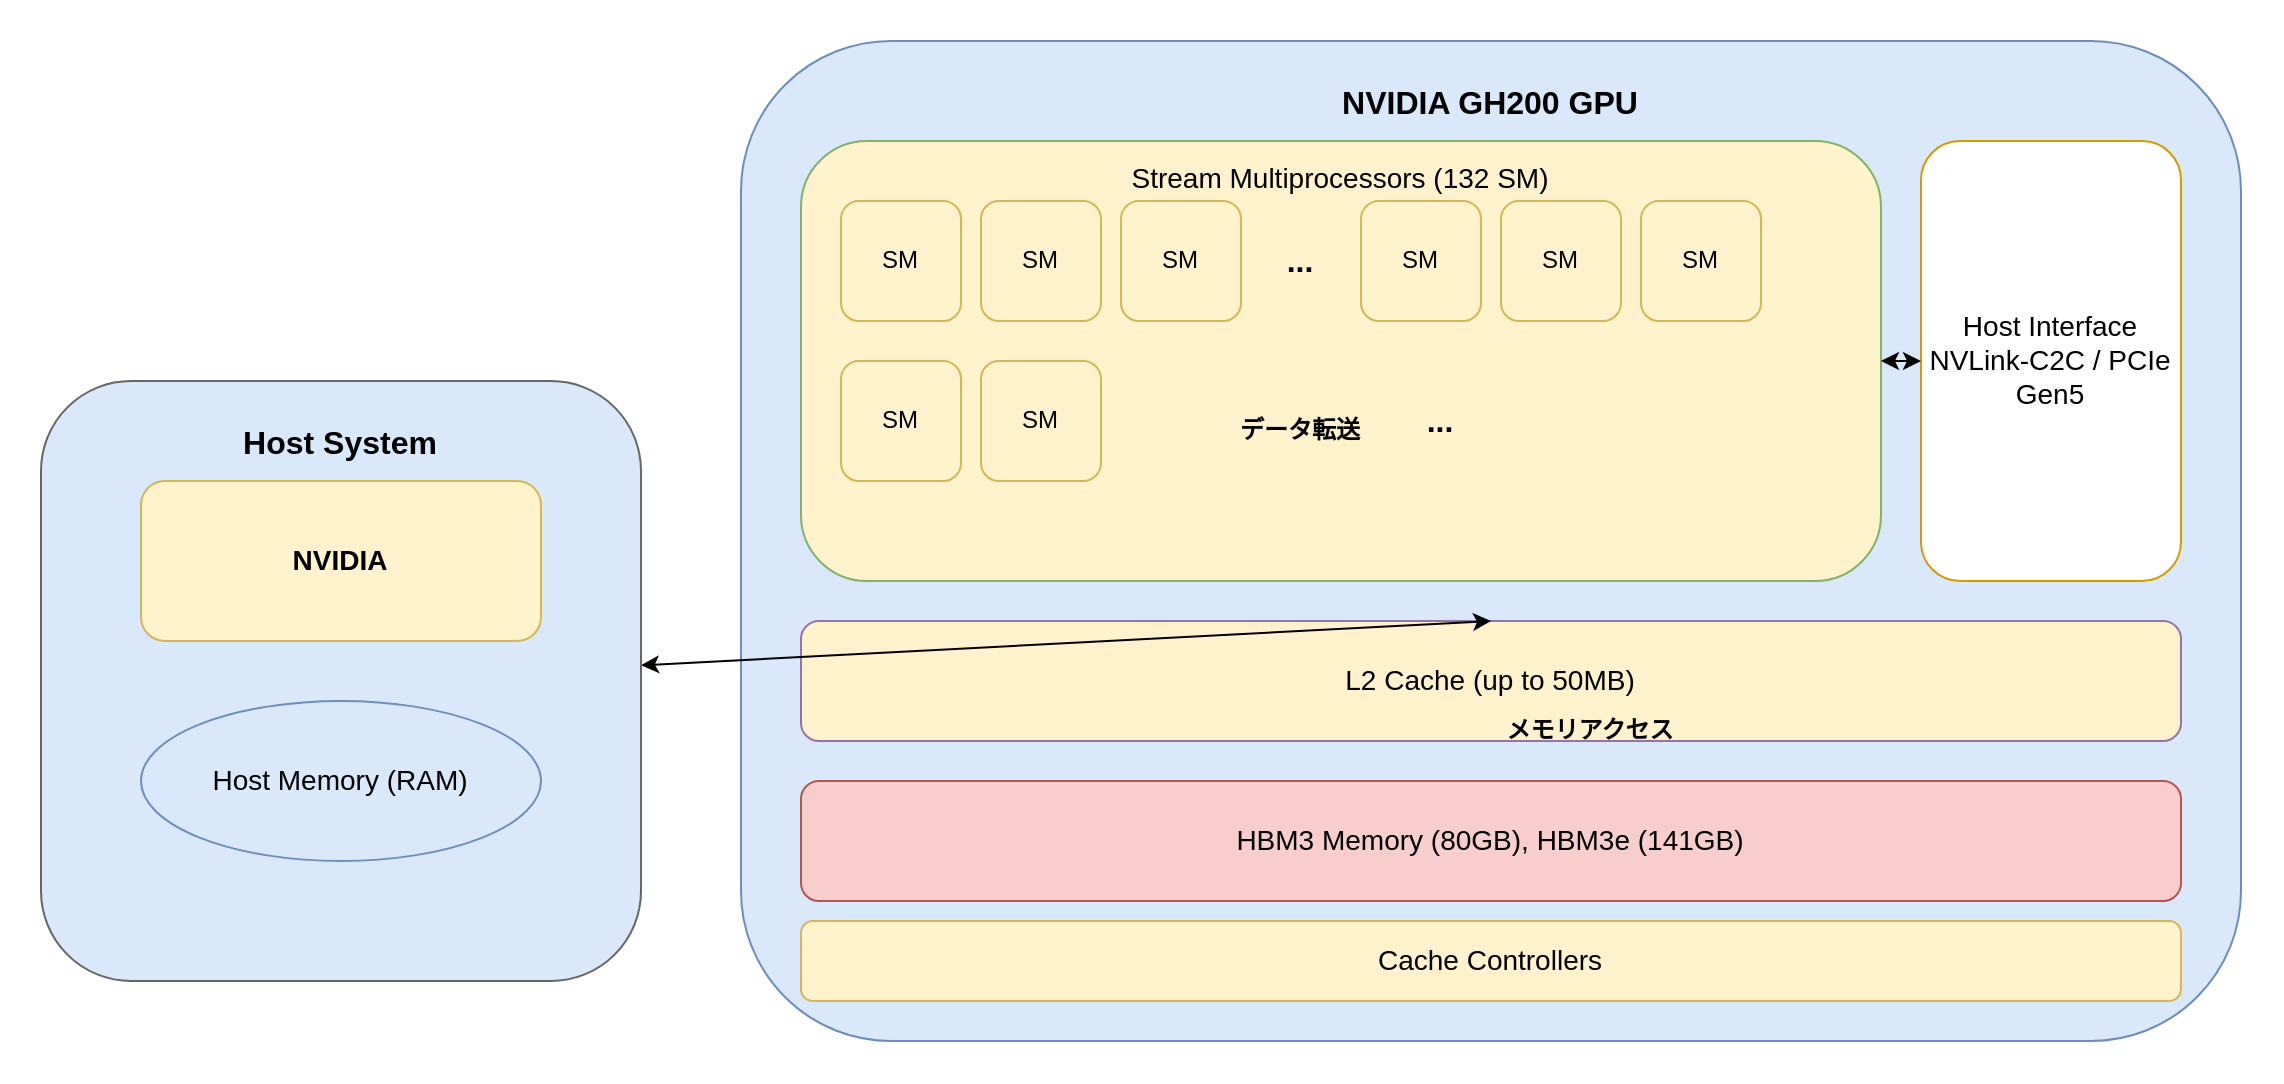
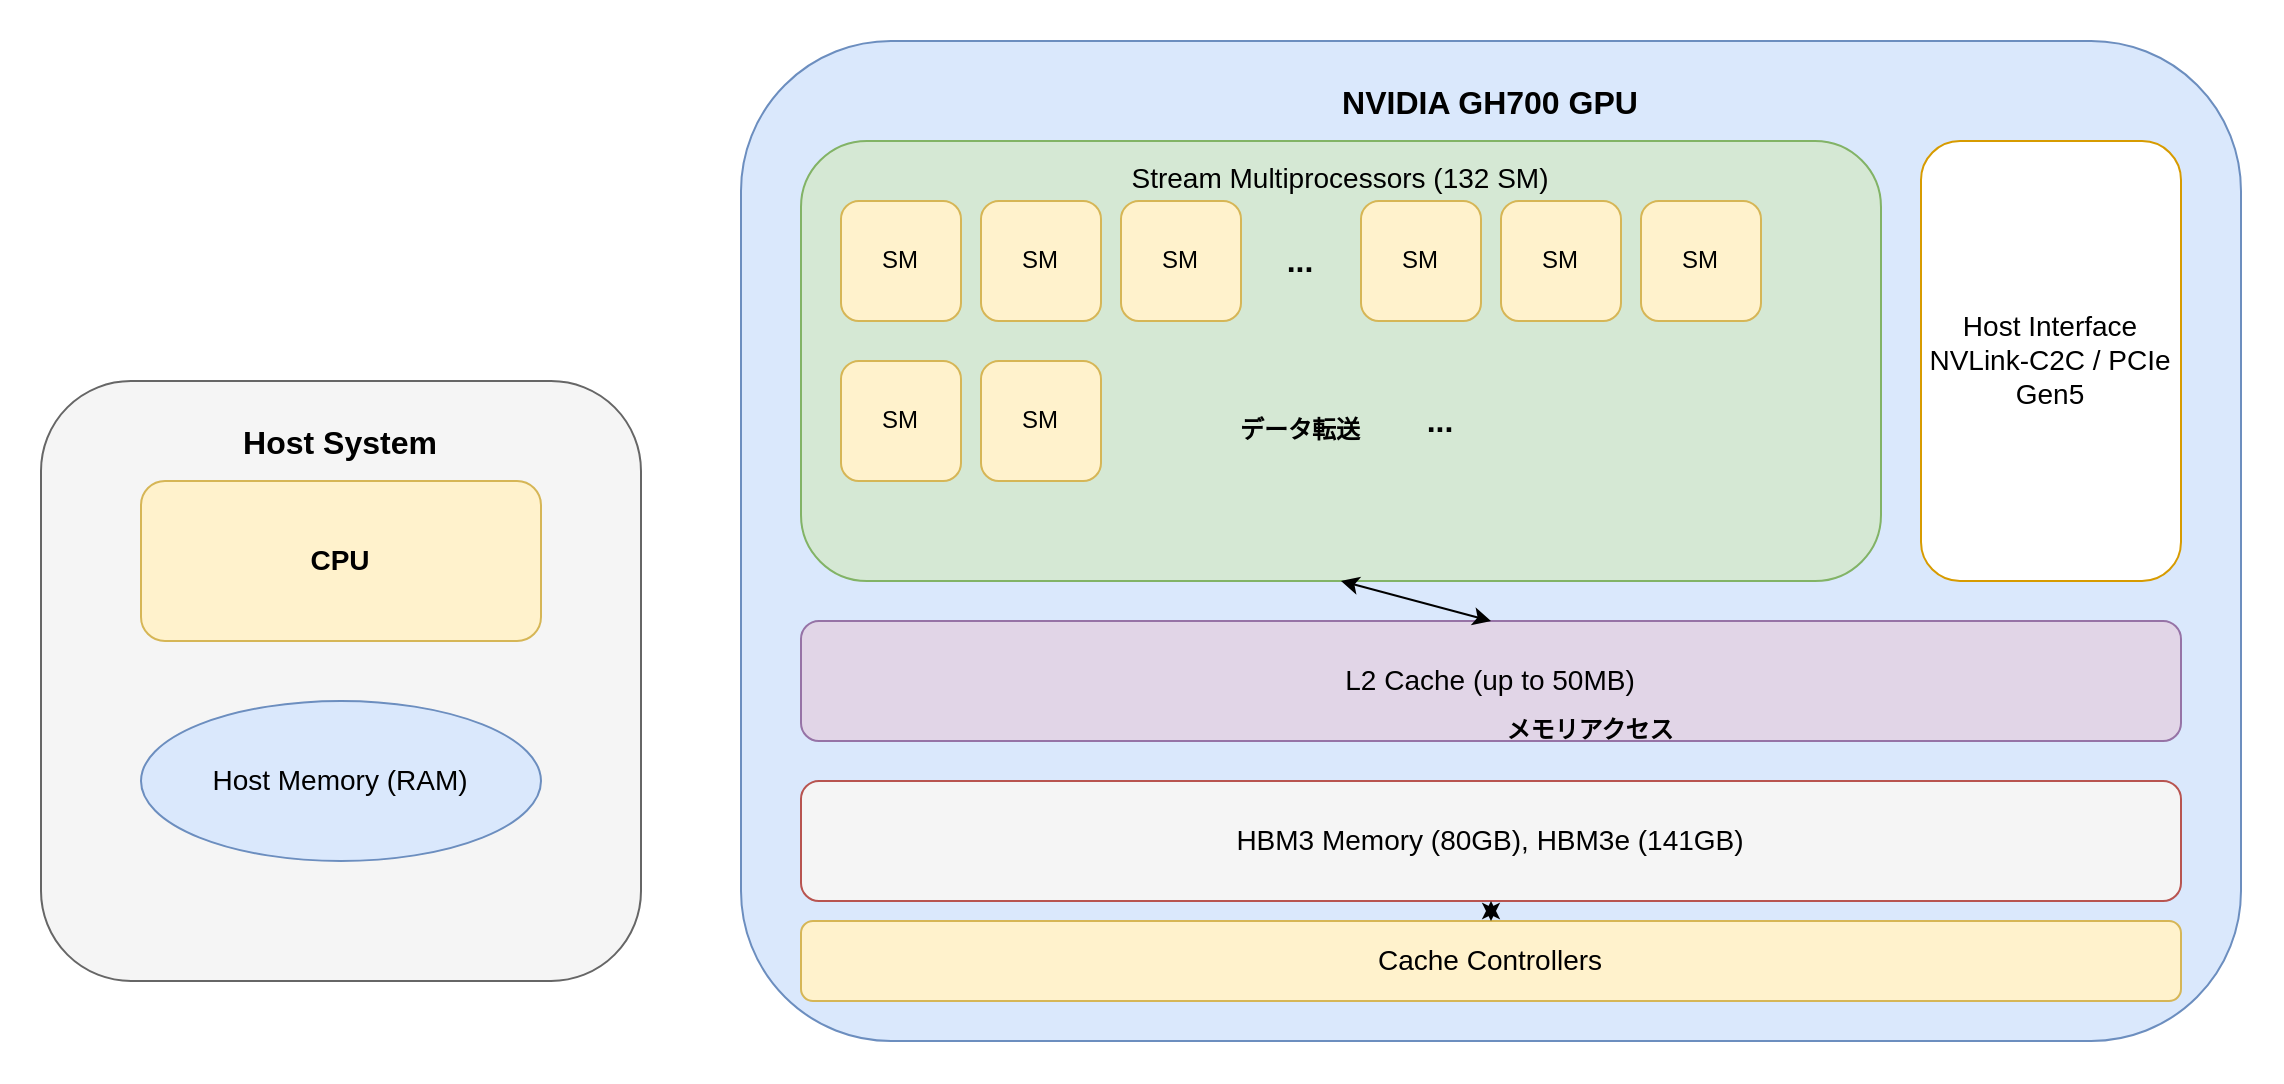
node "NVIDIA GH200 GPU": label "NVIDIA GH200 GPU" -> "NVIDIA GH700 GPU"
node "Stream Multiprocessors (132 SM)": fillcolor #fff2cc -> #d5e8d4
edge "Stream Multiprocessors (132 SM)" -- "Host Interface NVLink-C2C / PCIe Gen5": removed
node "NVIDIA": label "NVIDIA" -> "CPU"
edge "Host System" -- "L2 Cache (up to 50MB)": now "Stream Multiprocessors (132 SM)" -- "L2 Cache (up to 50MB)"
node "Host System": fillcolor #dae8fc -> #f5f5f5
node "L2 Cache (up to 50MB)": fillcolor #fff2cc -> #e1d5e7
node "HBM3 Memory (80GB), HBM3e (141GB)": fillcolor #f8cecc -> #f5f5f5
edge "HBM3 Memory (80GB), HBM3e (141GB)" -- "Cache Controllers": added
